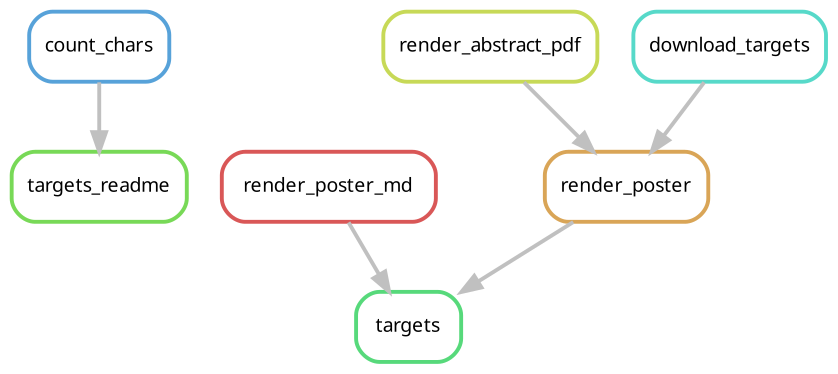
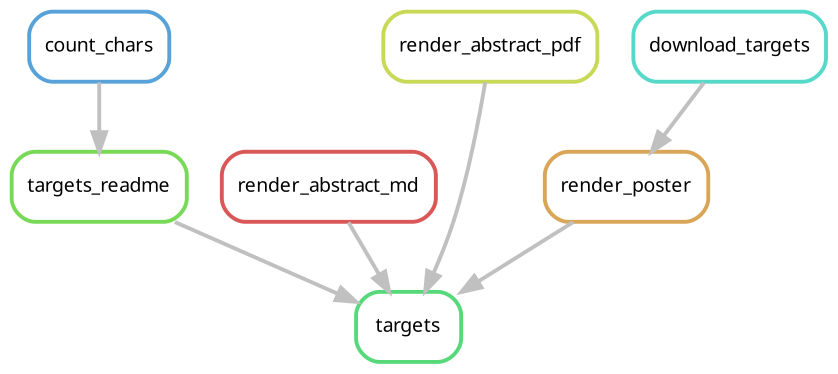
edge "render_abstract_pdf" -> "render_poster": now "render_abstract_pdf" -> "targets"
node "render_poster_md": label "render_poster_md" -> "render_abstract_md"
edge "targets_readme" -> "targets": added
